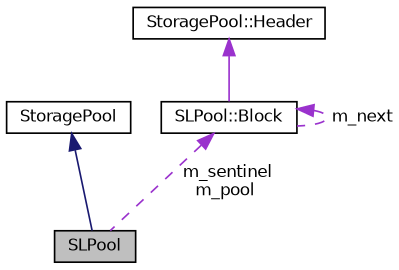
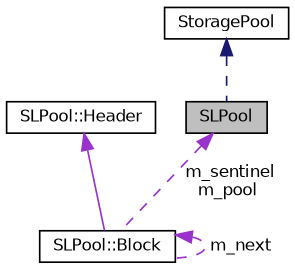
node "StoragePool::Header": label "StoragePool::Header" -> "SLPool::Header"
edge "SLPool" -> "SLPool::Block": reversed
edge "SLPool" -> "StoragePool": style solid -> dashed
